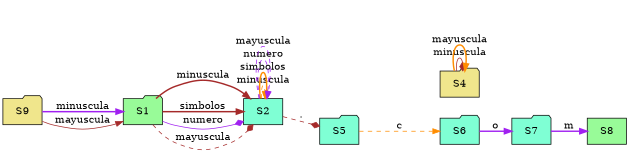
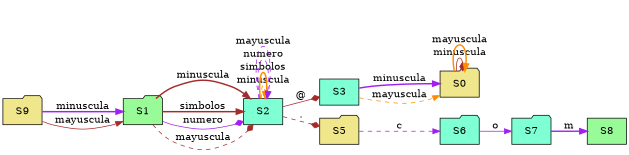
node "S4": label "S4" -> "S0"
node "S3": added
node "S5": fillcolor aquamarine -> khaki
edge "S5" -> "S6": color darkorange -> purple
edge "S6" -> "S7": style bold -> solid
